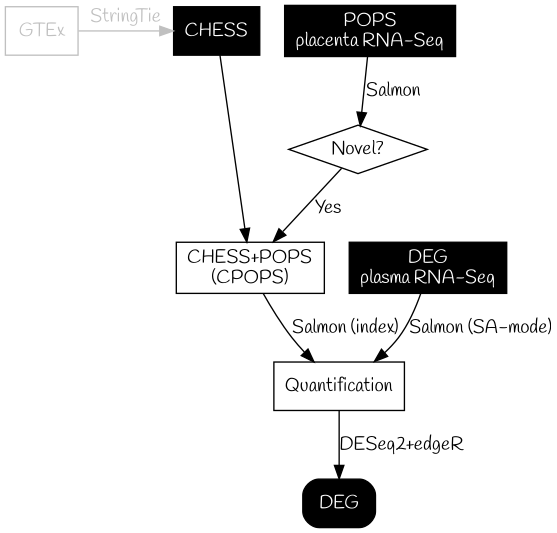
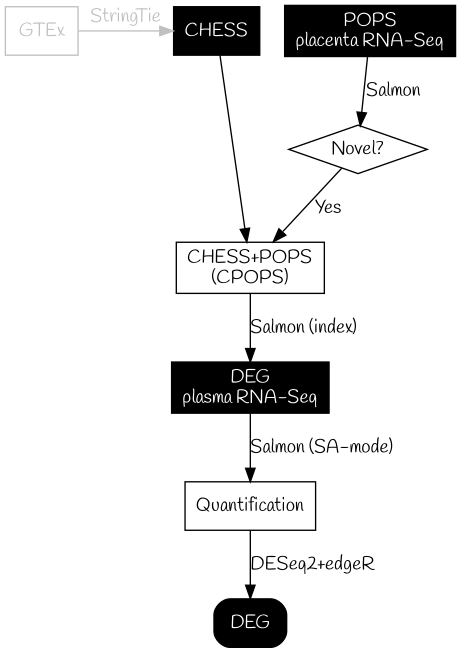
edge "CHESS+POPS (CPOPS)" -> "Quantification": now "CHESS+POPS (CPOPS)" -> "DEG plasma RNA-Seq"
